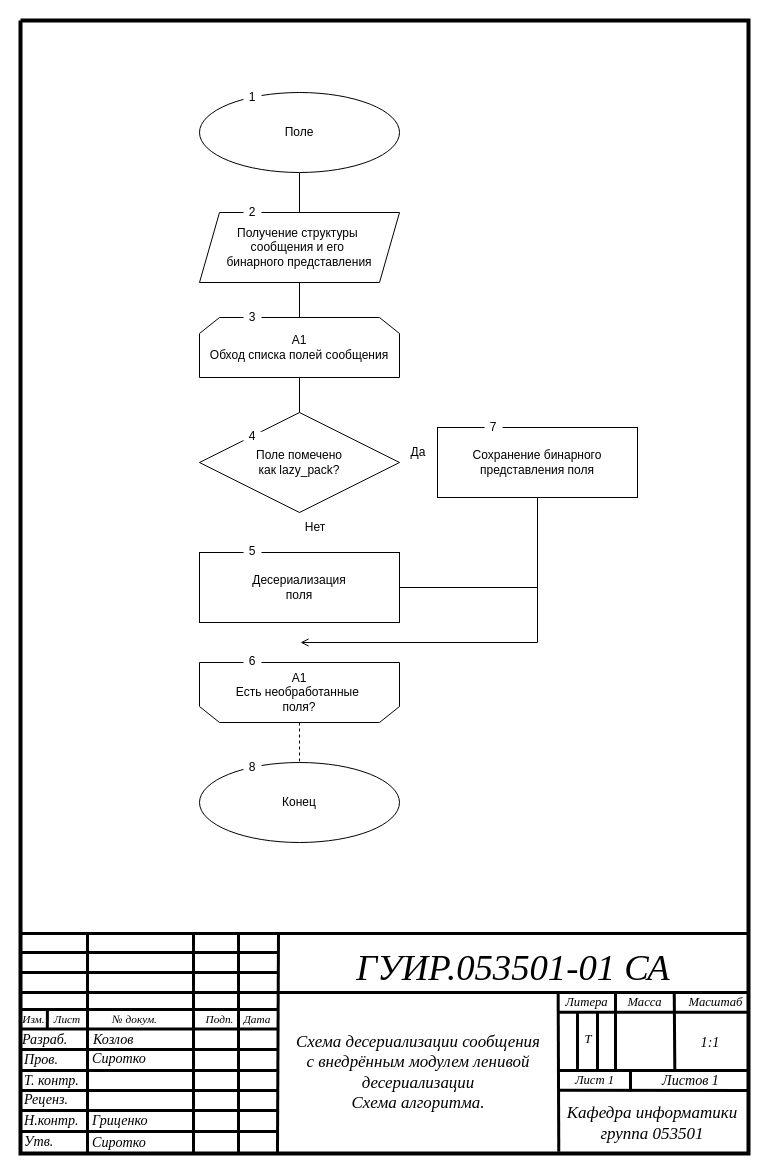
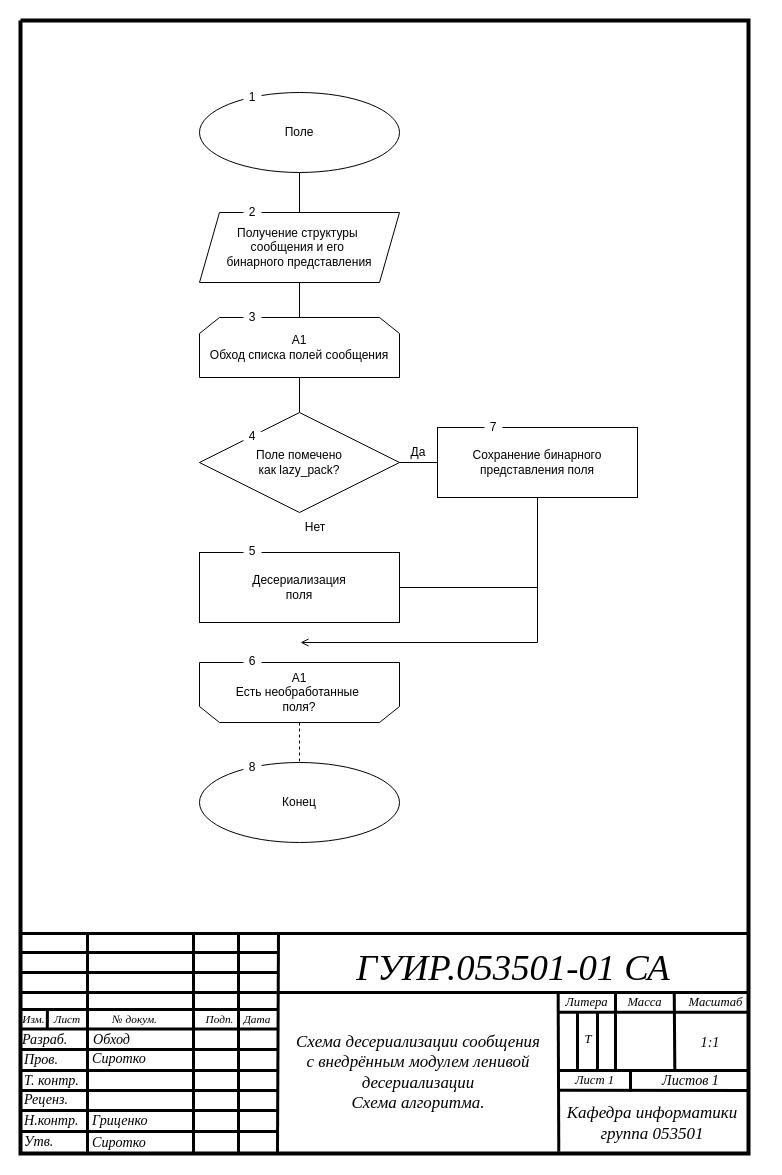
edge "Поле помечено как lazy_pack?" -- "Сохранение бинарного представления поля": added
node "Козлов": label "Козлов" -> "Обход"
